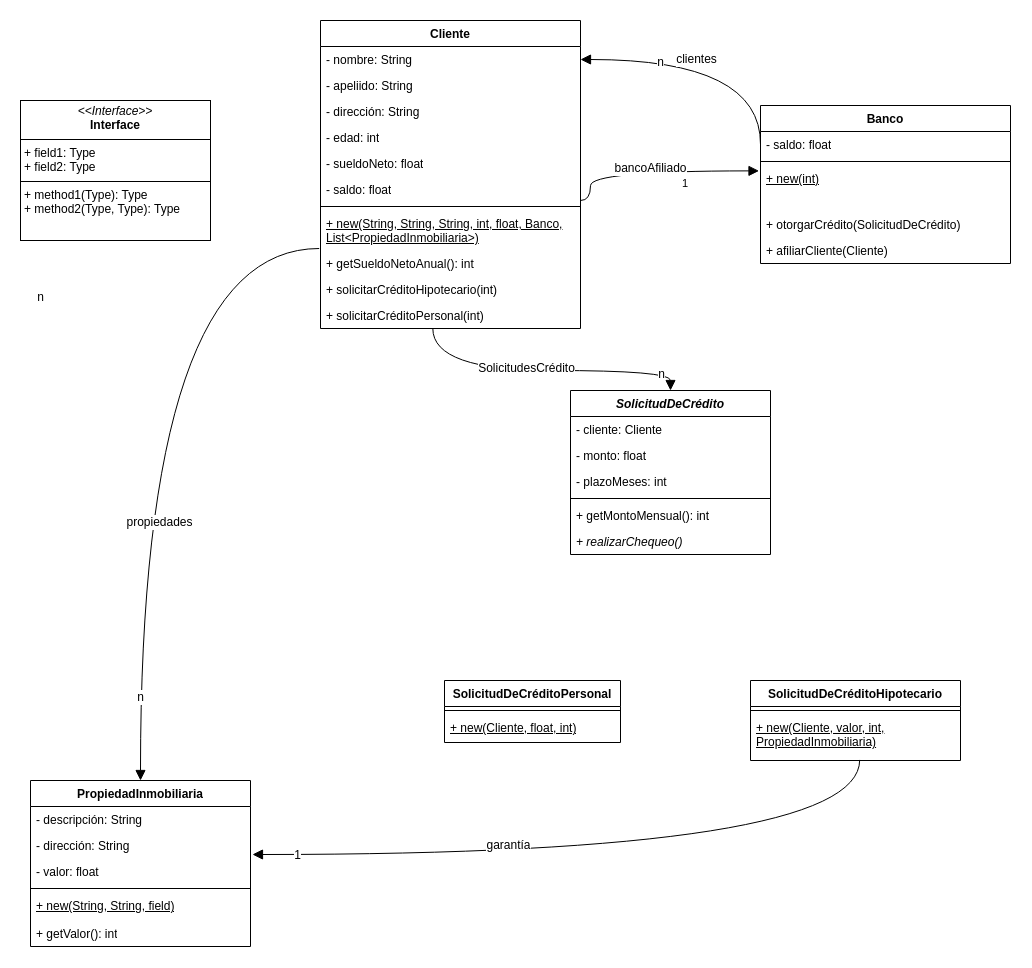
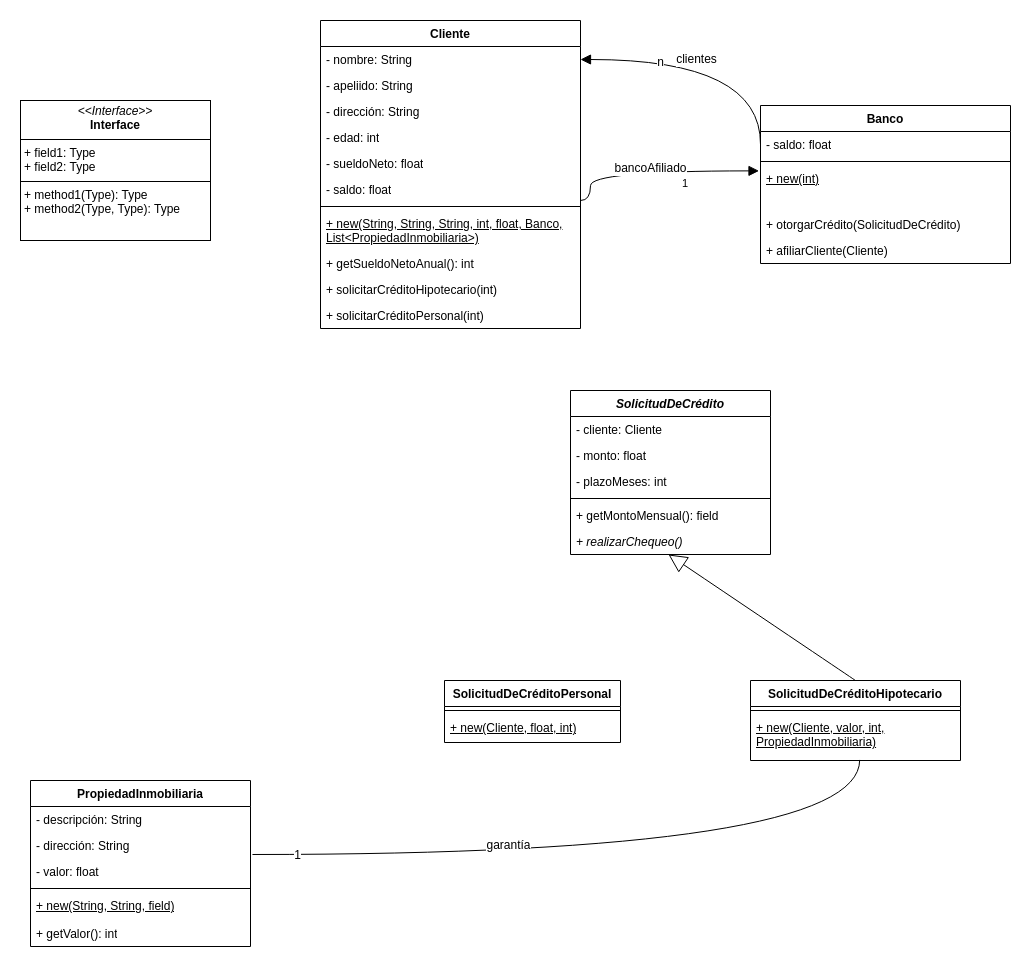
edge "+ solicitarCréditoPersonal(int)" -> "SolicitudDeCrédito": removed, labels "SolicitudesCrédito", "n"
edge "+ getSueldoNetoAnual(): int" -> "PropiedadInmobiliaria": removed, labels "n", "propiedades", "n"
node "+ getMontoMensual(): int": label "+ getMontoMensual(): int" -> "+ getMontoMensual(): field"
edge "SolicitudDeCréditoHipotecario" -> "+ realizarChequeo()": added
edge "+ new(Cliente, valor, int, PropiedadInmobiliaria)" -> "- valor: float": arrowhead block -> none
